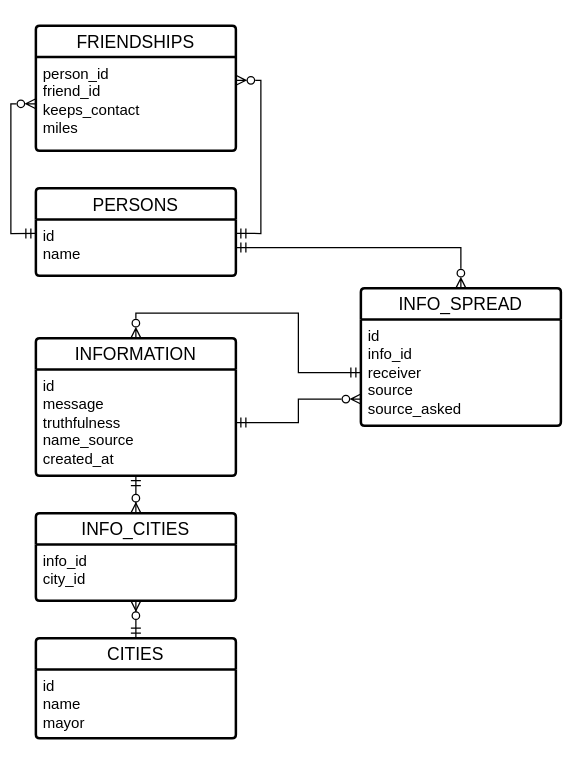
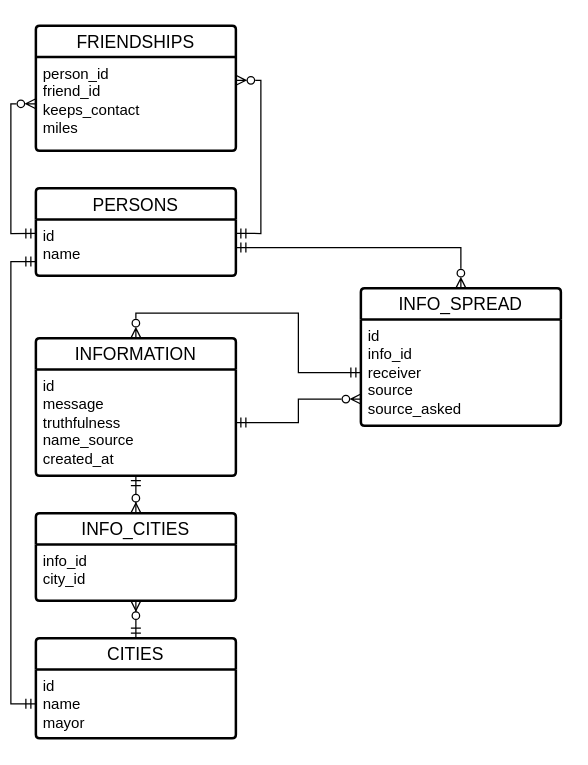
edge "id name" -- "id name mayor": added
